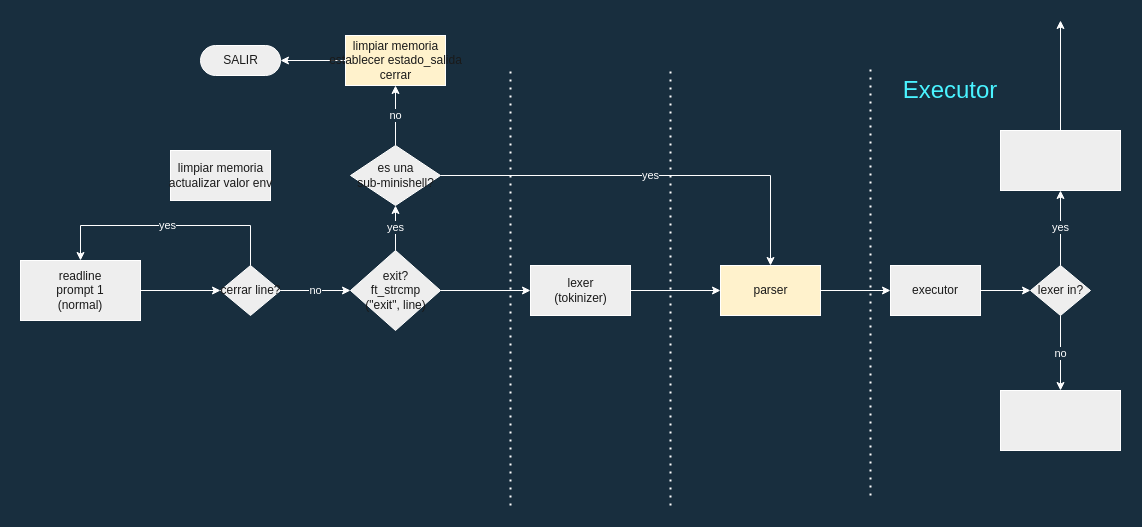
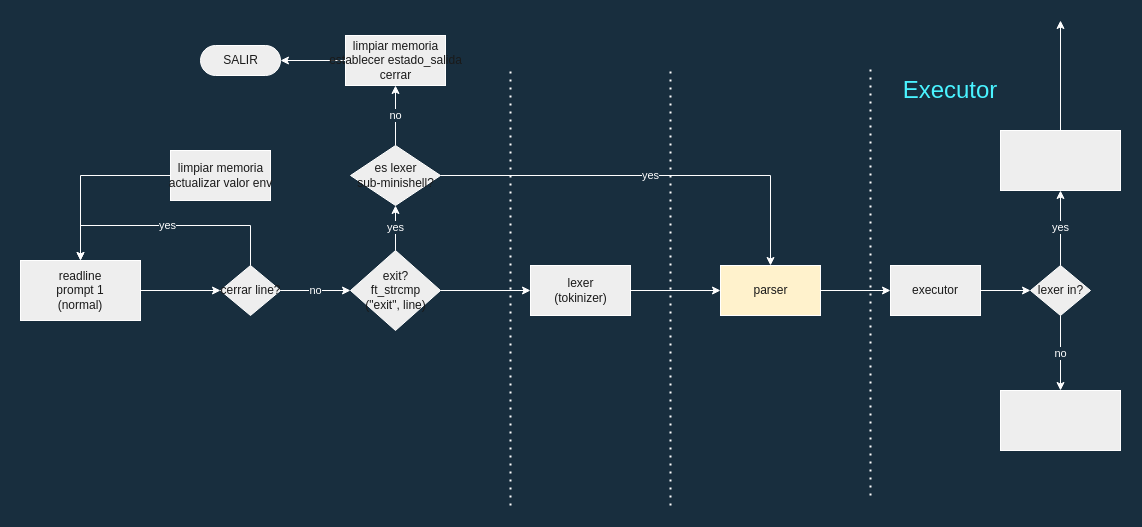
node "limpiar memoria establecer estado_salida cerrar": fillcolor #fff2cc -> #eeeeee
edge "limpiar memoria actualizar valor env" -> "readline prompt 1 (normal)": added
node "es una sub-minishell?": label "es una sub-minishell?" -> "es lexer sub-minishell?"
